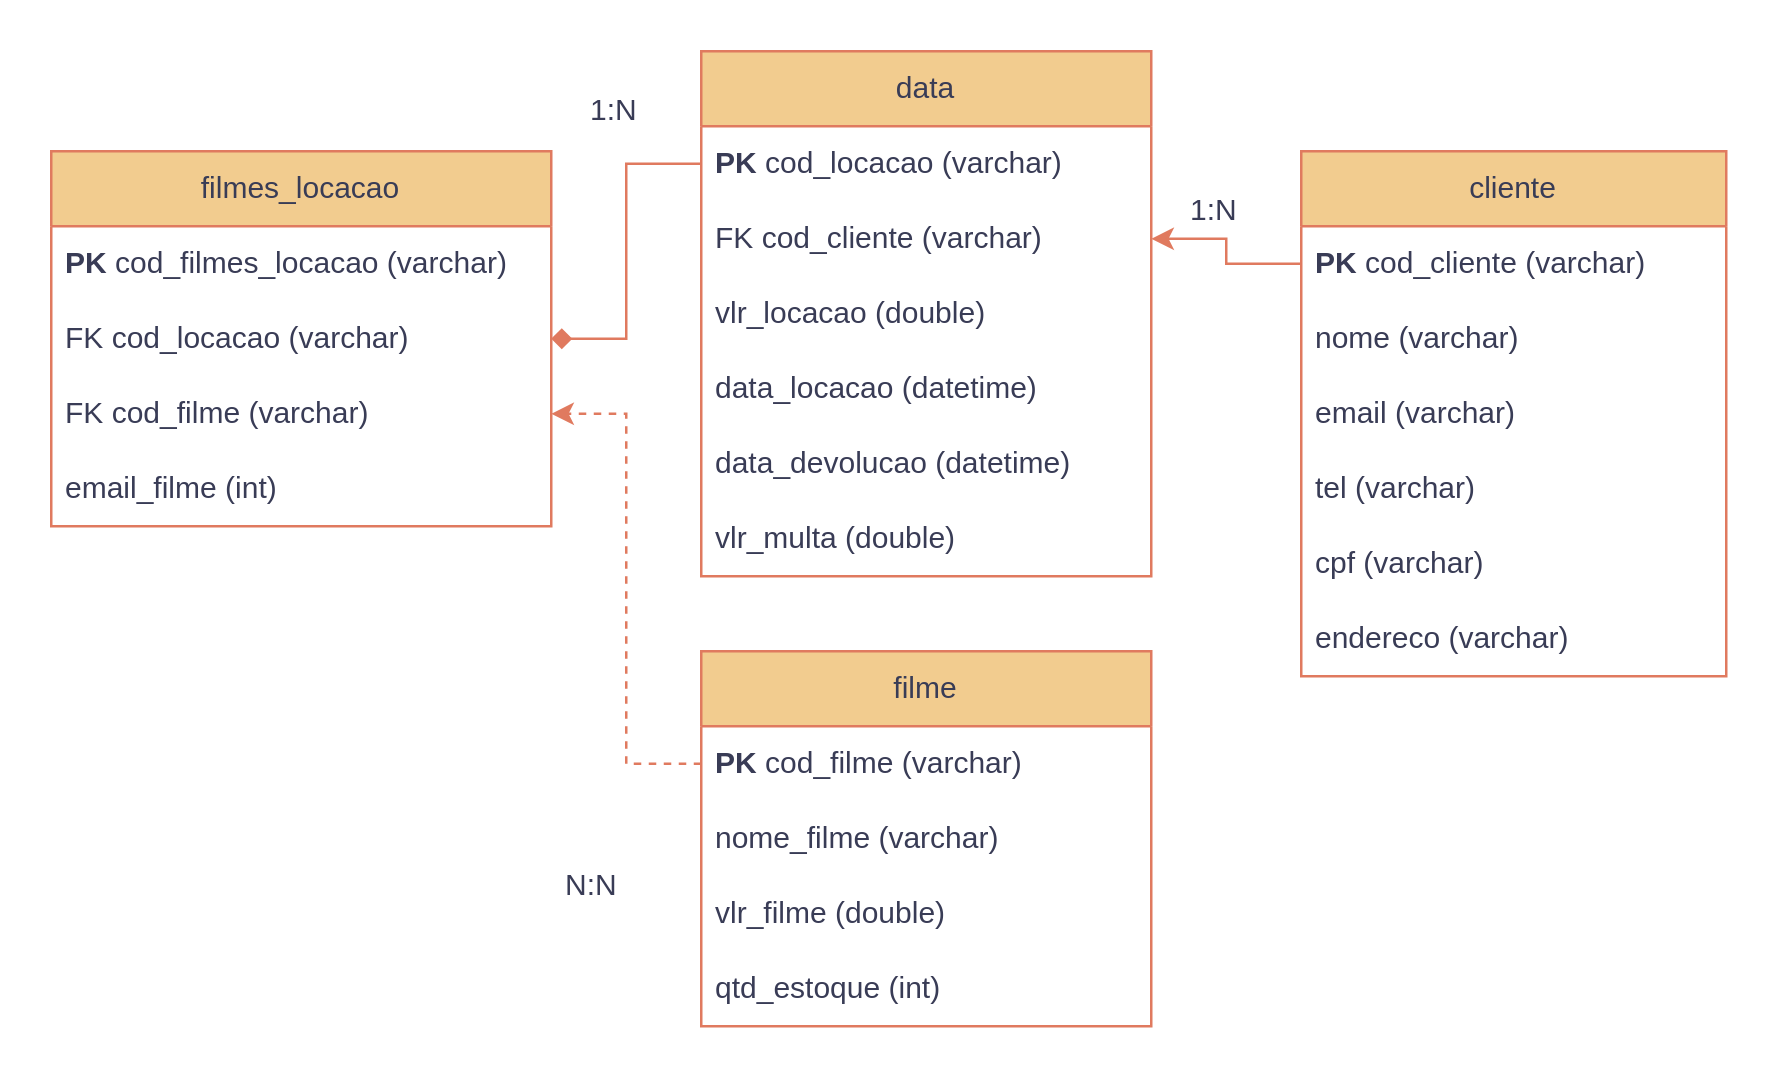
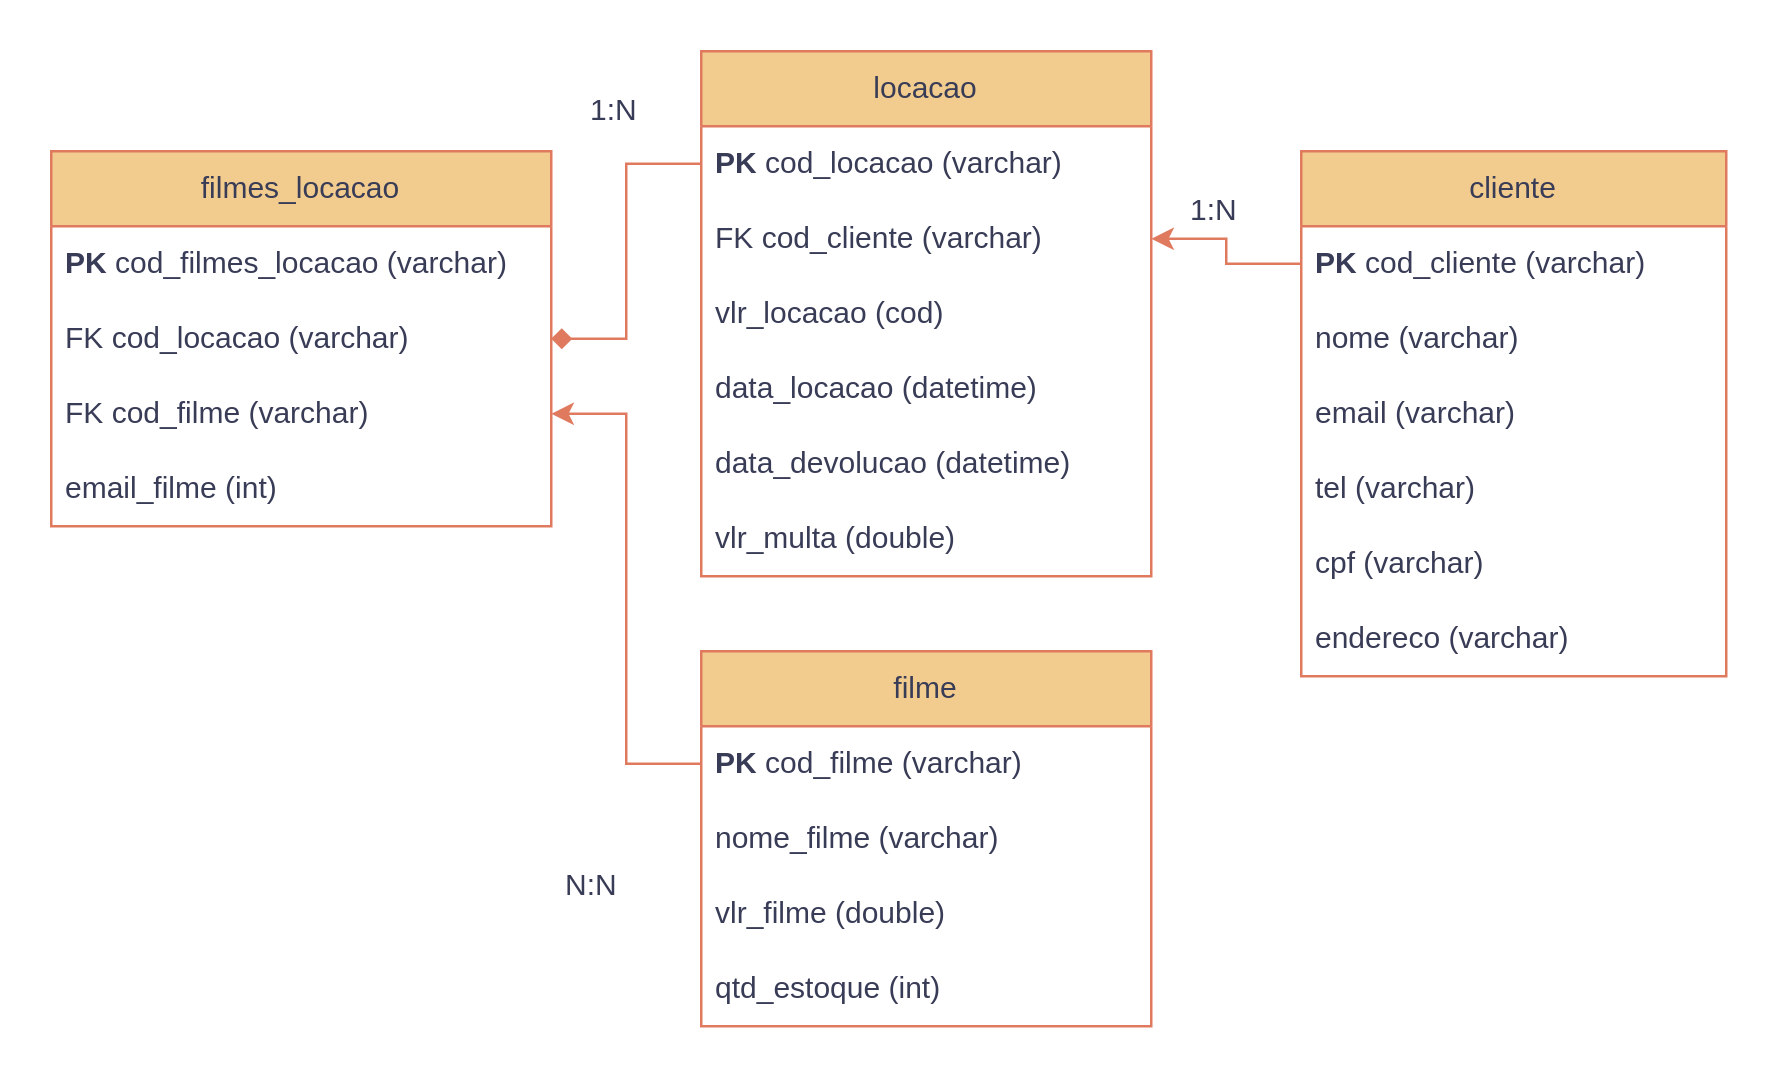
node "data": label "data" -> "locacao"
node "vlr_locacao (double)": label "vlr_locacao (double)" -> "vlr_locacao (cod)"
edge "PK cod_filme (varchar)" -> "FK cod_filme (varchar)": style dashed -> solid
